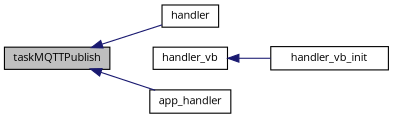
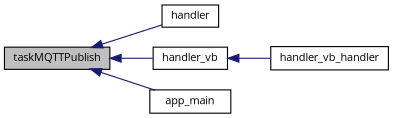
edge "handler_vb" -> "taskMQTTPublish": added
node "handler_vb_init": label "handler_vb_init" -> "handler_vb_handler"
node "app_handler": label "app_handler" -> "app_main"
